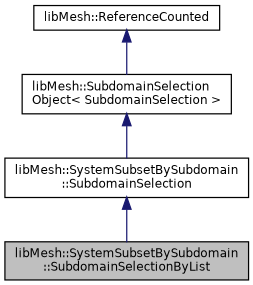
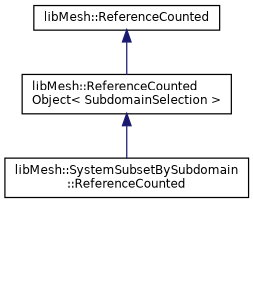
node "libMesh::SubdomainSelection Object< SubdomainSelection >": label "libMesh::SubdomainSelection Object< SubdomainSelection >" -> "libMesh::ReferenceCounted Object< SubdomainSelection >"
node "libMesh::SystemSubsetBySubdomain ::SubdomainSelection": label "libMesh::SystemSubsetBySubdomain ::SubdomainSelection" -> "libMesh::SystemSubsetBySubdomain ::ReferenceCounted"
node "libMesh::SystemSubsetBySubdomain ::SubdomainSelectionByList": removed
